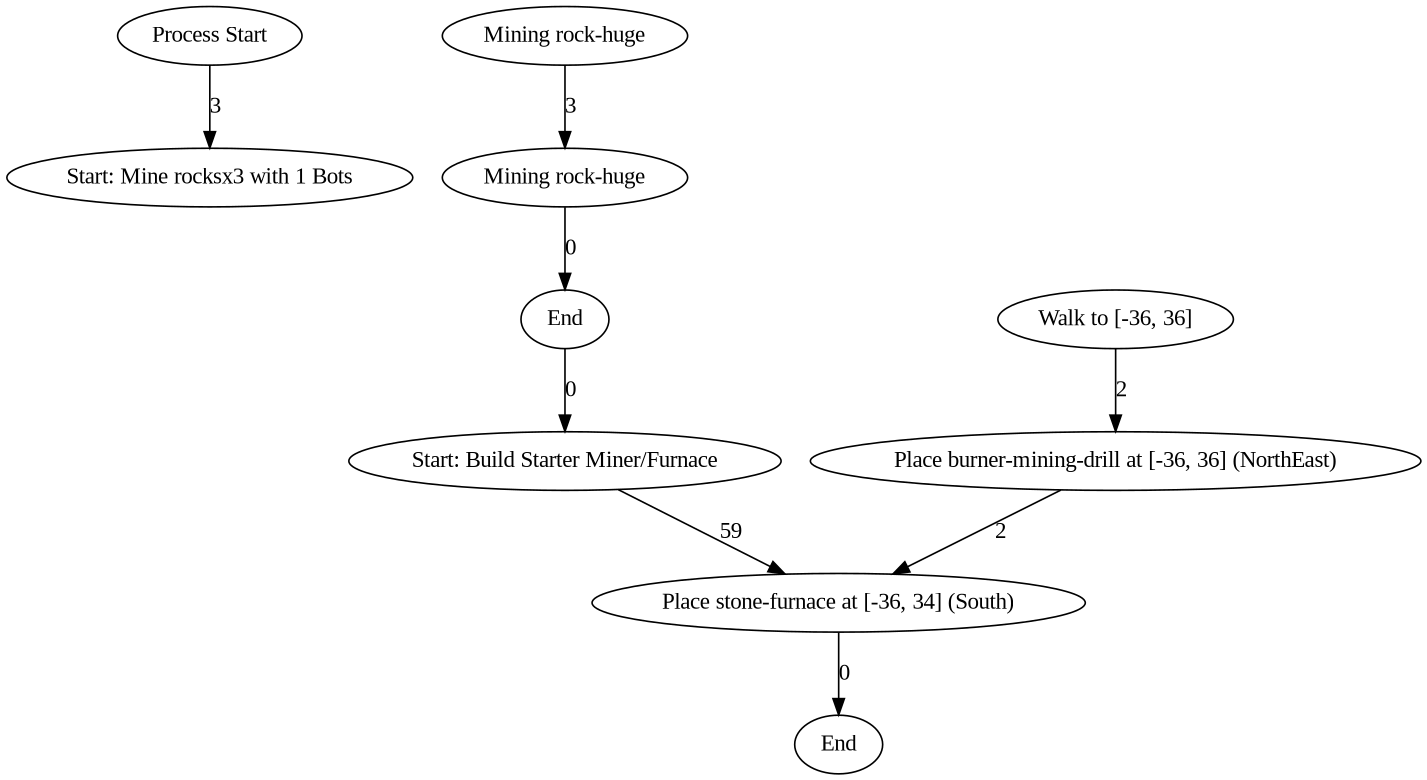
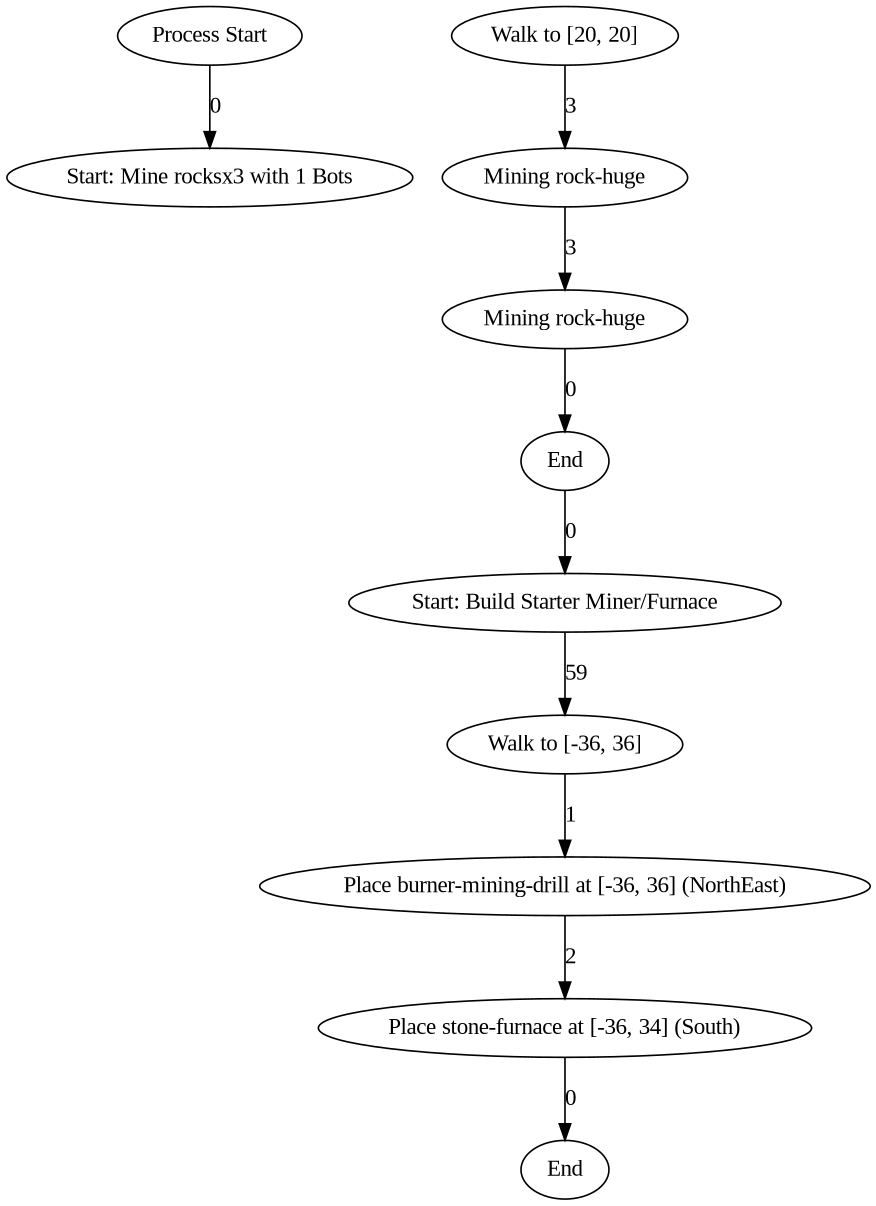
node "Walk to [20, 20]": added
edge "Process Start" -> "Start: Mine rocksx3 with 1 Bots": label "3" -> "0"
edge "Walk to [-36, 36]" -> "Place burner-mining-drill at [-36, 36] (NorthEast)": label "2" -> "1"
edge "Start: Build Starter Miner/Furnace" -> "Place stone-furnace at [-36, 34] (South)": now "Start: Build Starter Miner/Furnace" -> "Walk to [-36, 36]"
